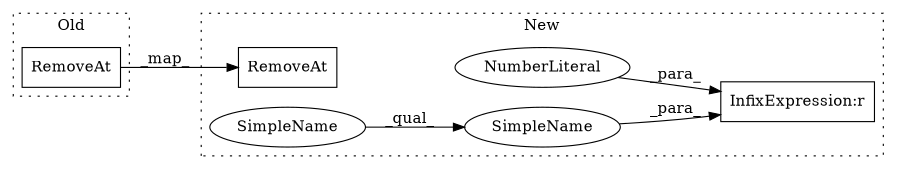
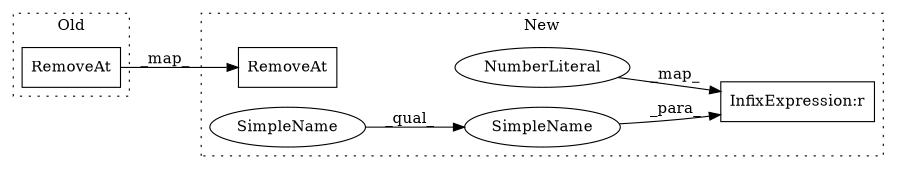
edge "NumberLiteral" -> "InfixExpression:r": label "_para_" -> "_map_"
